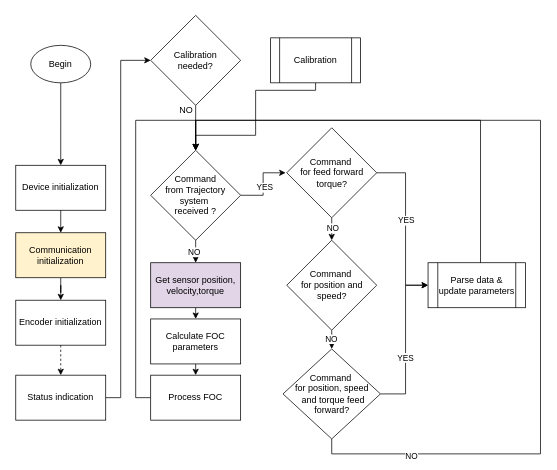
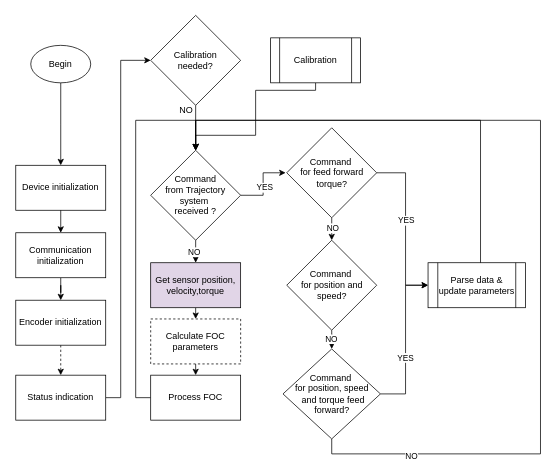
node "Communication initialization": fillcolor #fff2cc -> #ffffff
node "Calculate FOC parameters": style solid -> dashed
